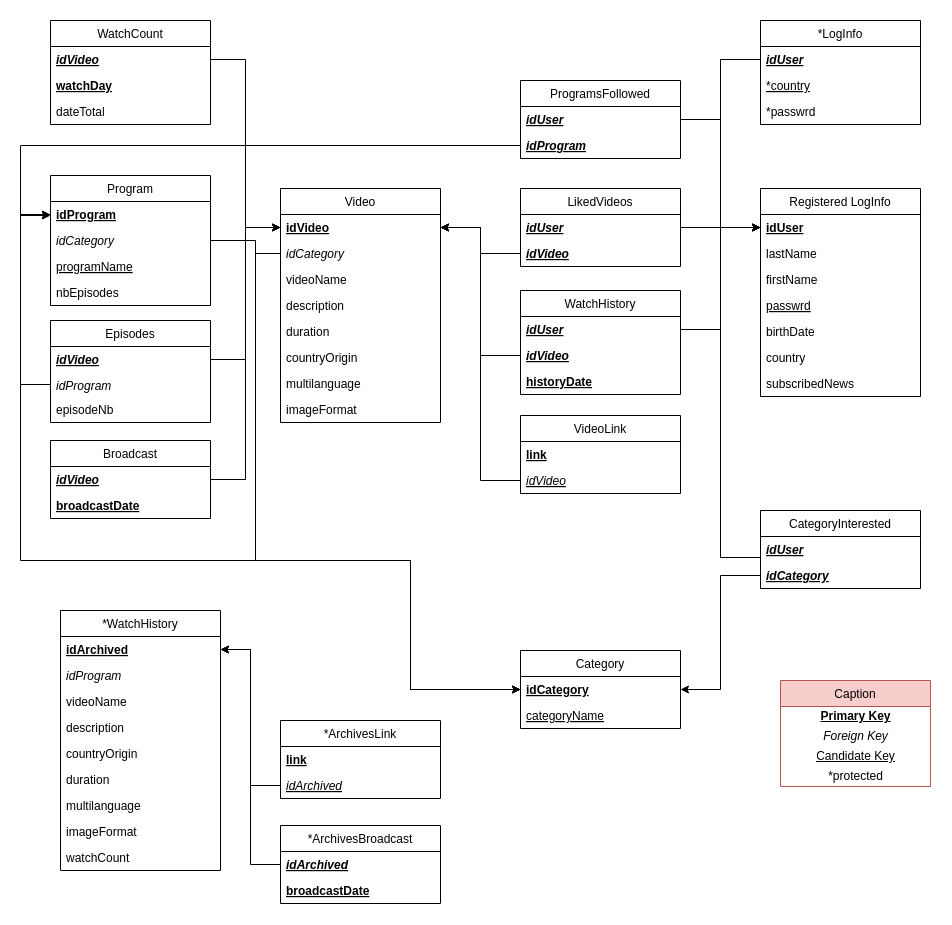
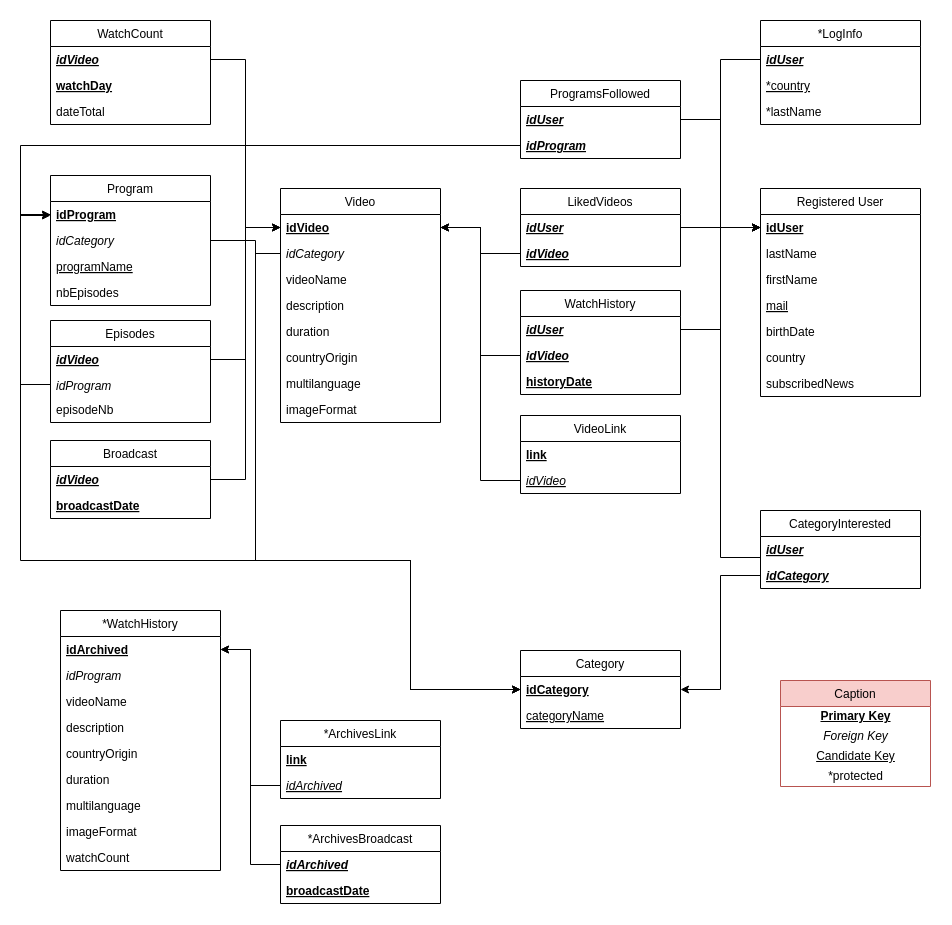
node "*passwrd": label "*passwrd" -> "*lastName"
node "Registered LogInfo": label "Registered LogInfo" -> "Registered User"
node "passwrd": label "passwrd" -> "mail"
